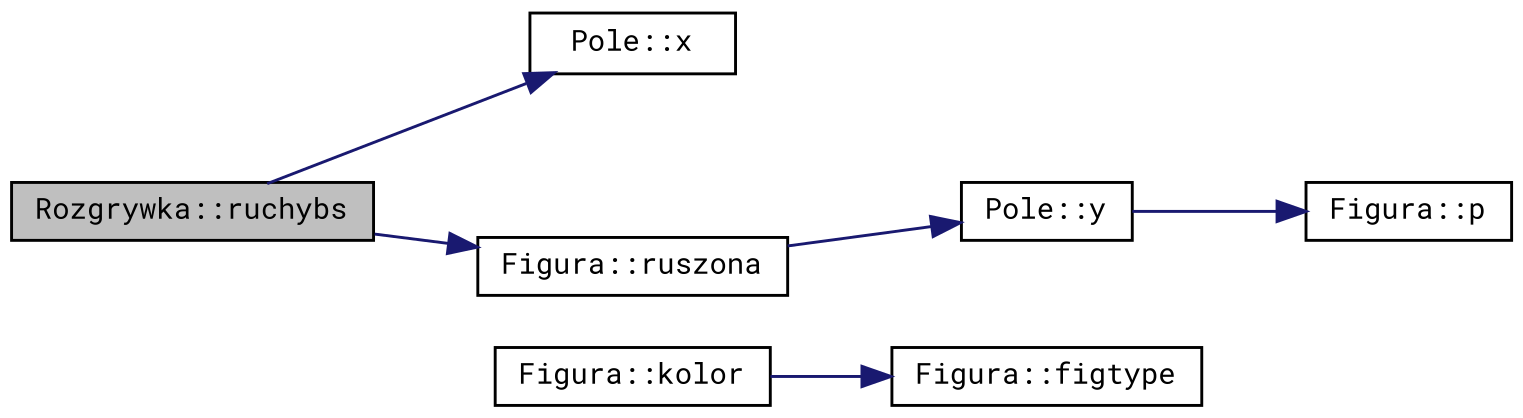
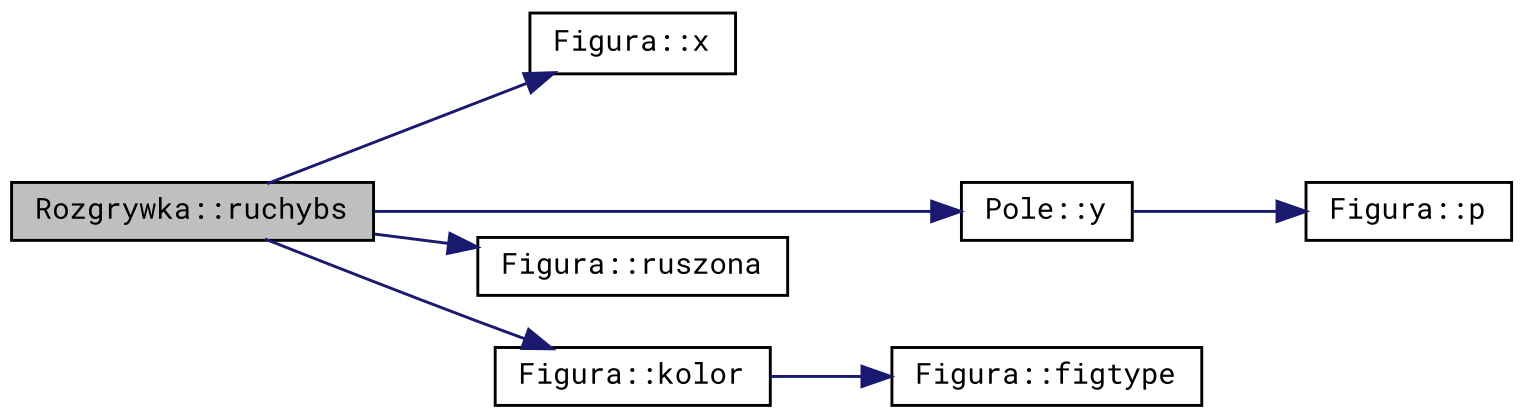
node "Pole::x": label "Pole::x" -> "Figura::x"
edge "Figura::ruszona" -> "Pole::y": now "Rozgrywka::ruchybs" -> "Pole::y"
edge "Rozgrywka::ruchybs" -> "Figura::kolor": added
